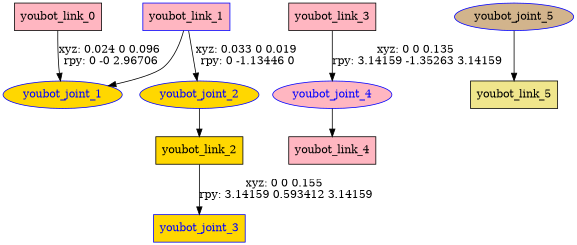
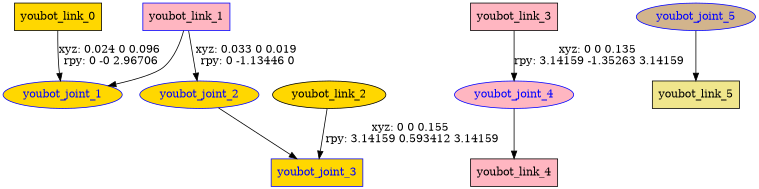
node "youbot_link_0": fillcolor lightpink -> gold
node "youbot_joint_5": fontcolor black -> blue
edge "youbot_joint_2" -> "youbot_link_2": now "youbot_joint_2" -> "youbot_joint_3"
node "youbot_link_2": shape box -> ellipse
